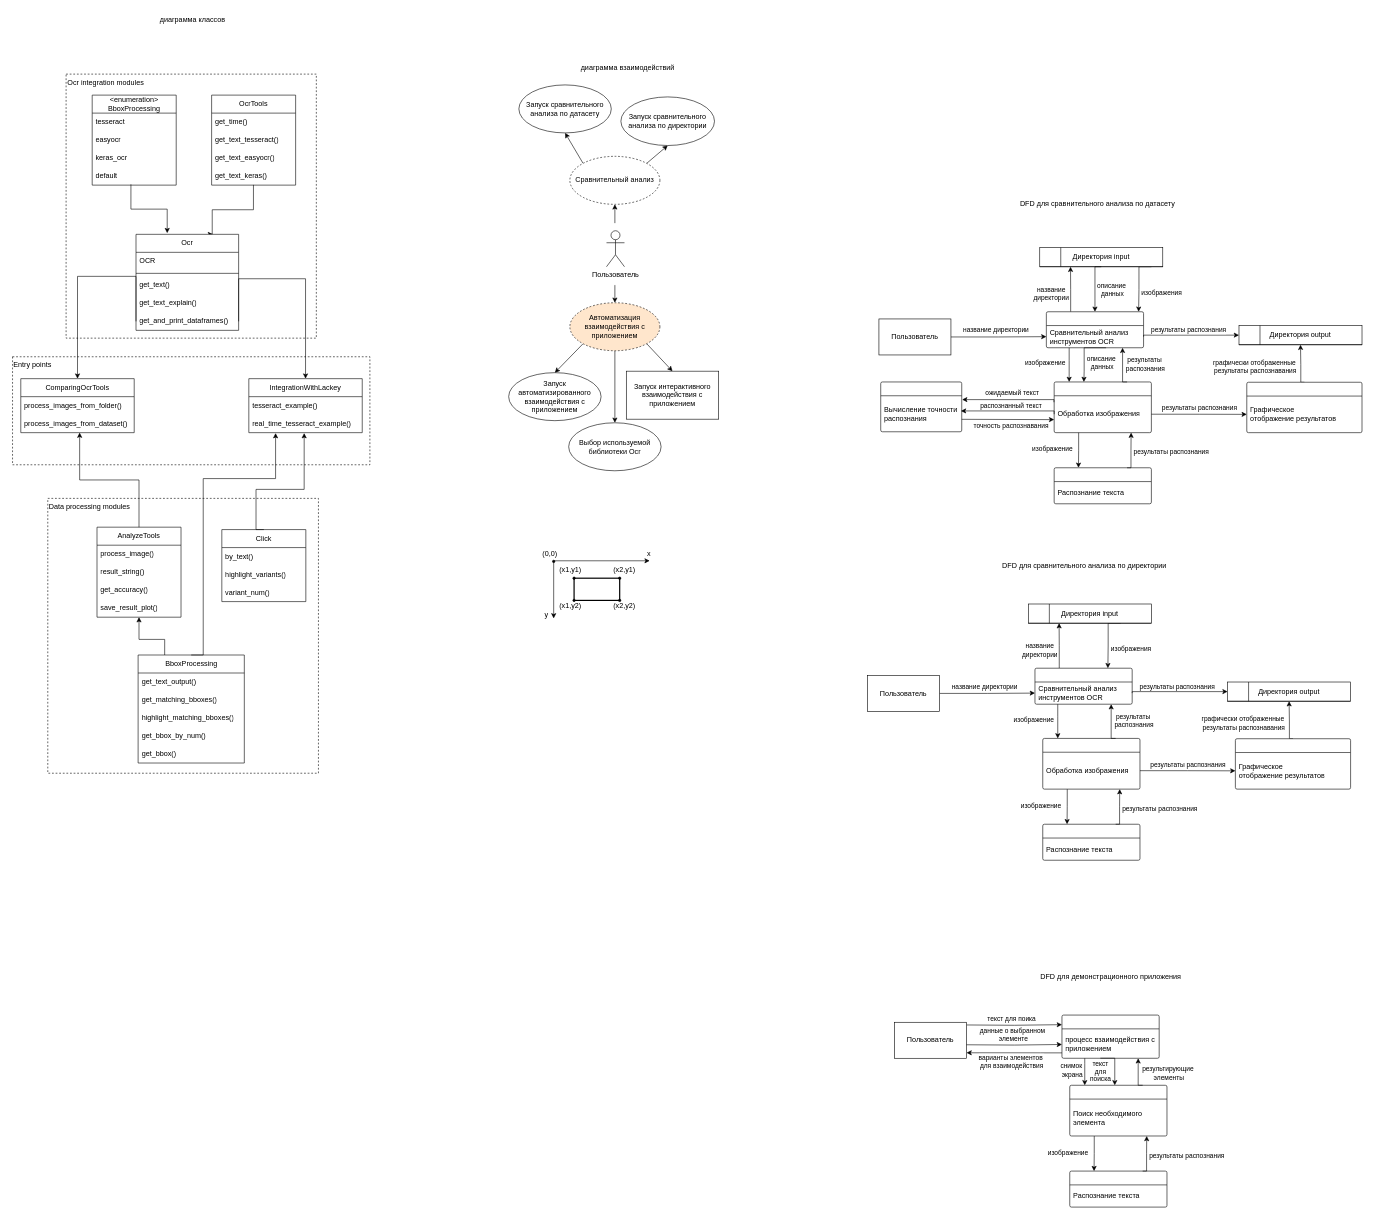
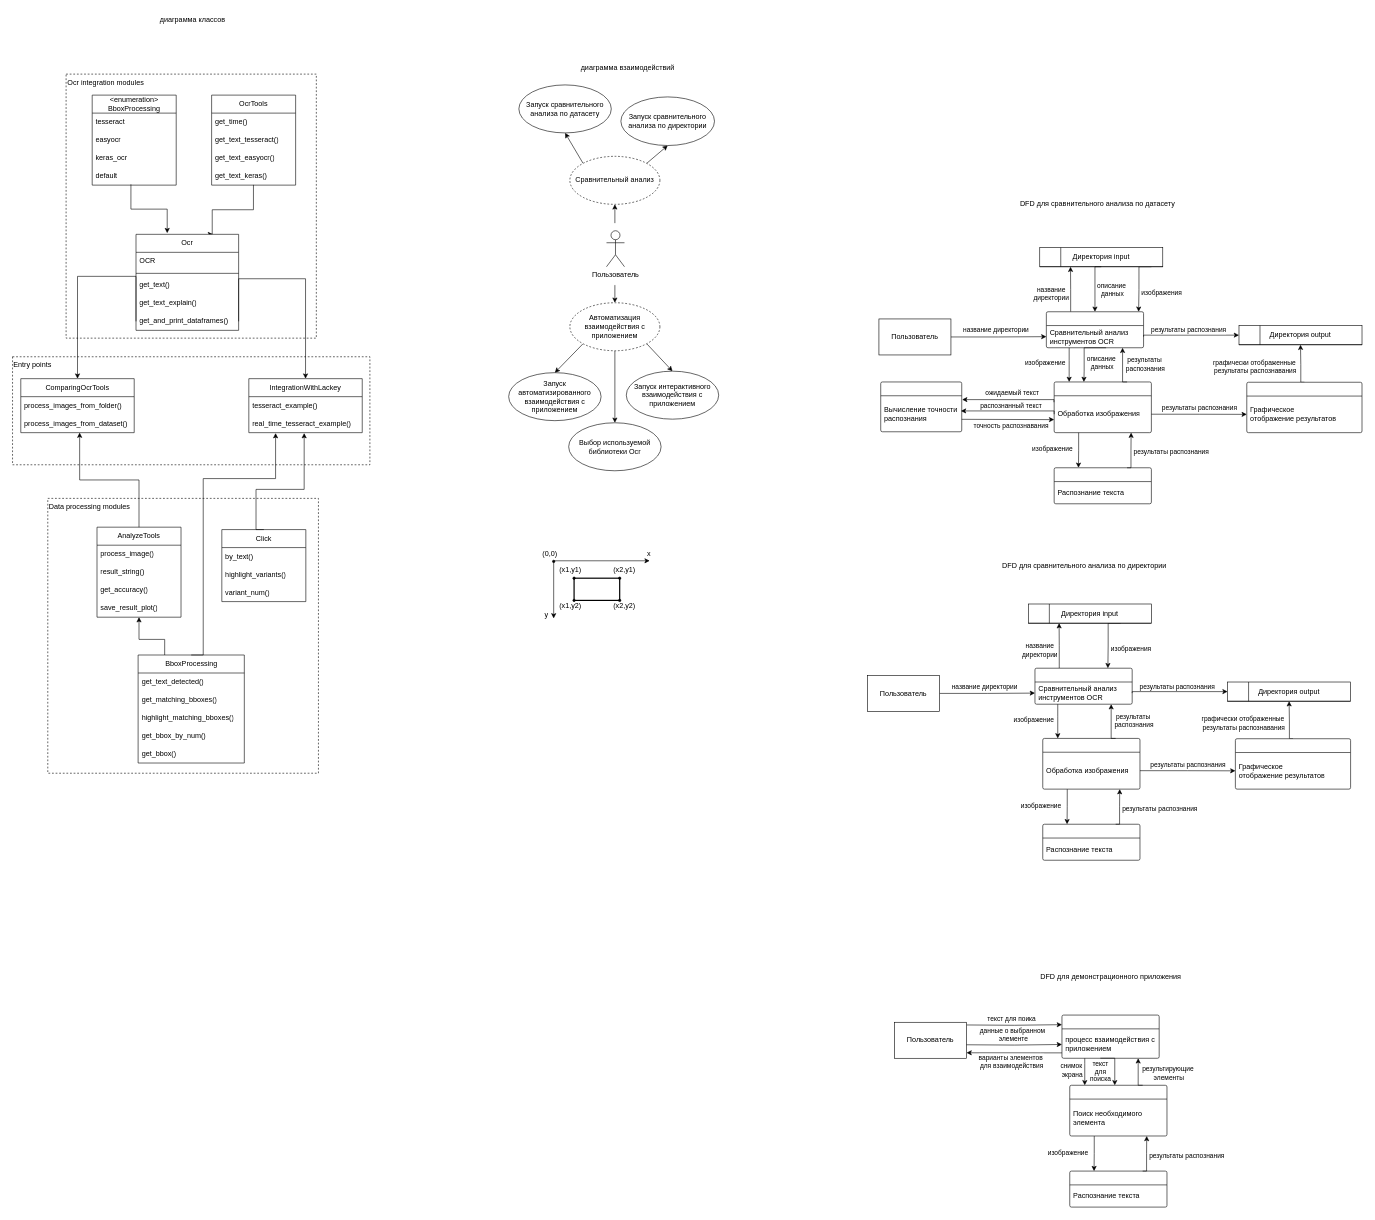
node "Автоматизация взаимодействия с приложением": fillcolor #ffe6cc -> #ffffff
node "Запуск интерактивного взаимодействия с приложением": shape rectangle -> ellipse
node "get_text_output()": label "get_text_output()" -> "get_text_detected()"
